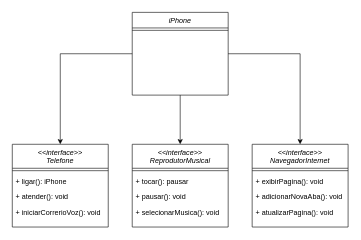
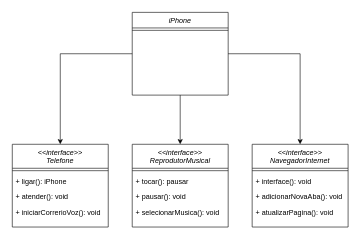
node "+ exibirPagina(): void": label "+ exibirPagina(): void" -> "+ interface(): void"
